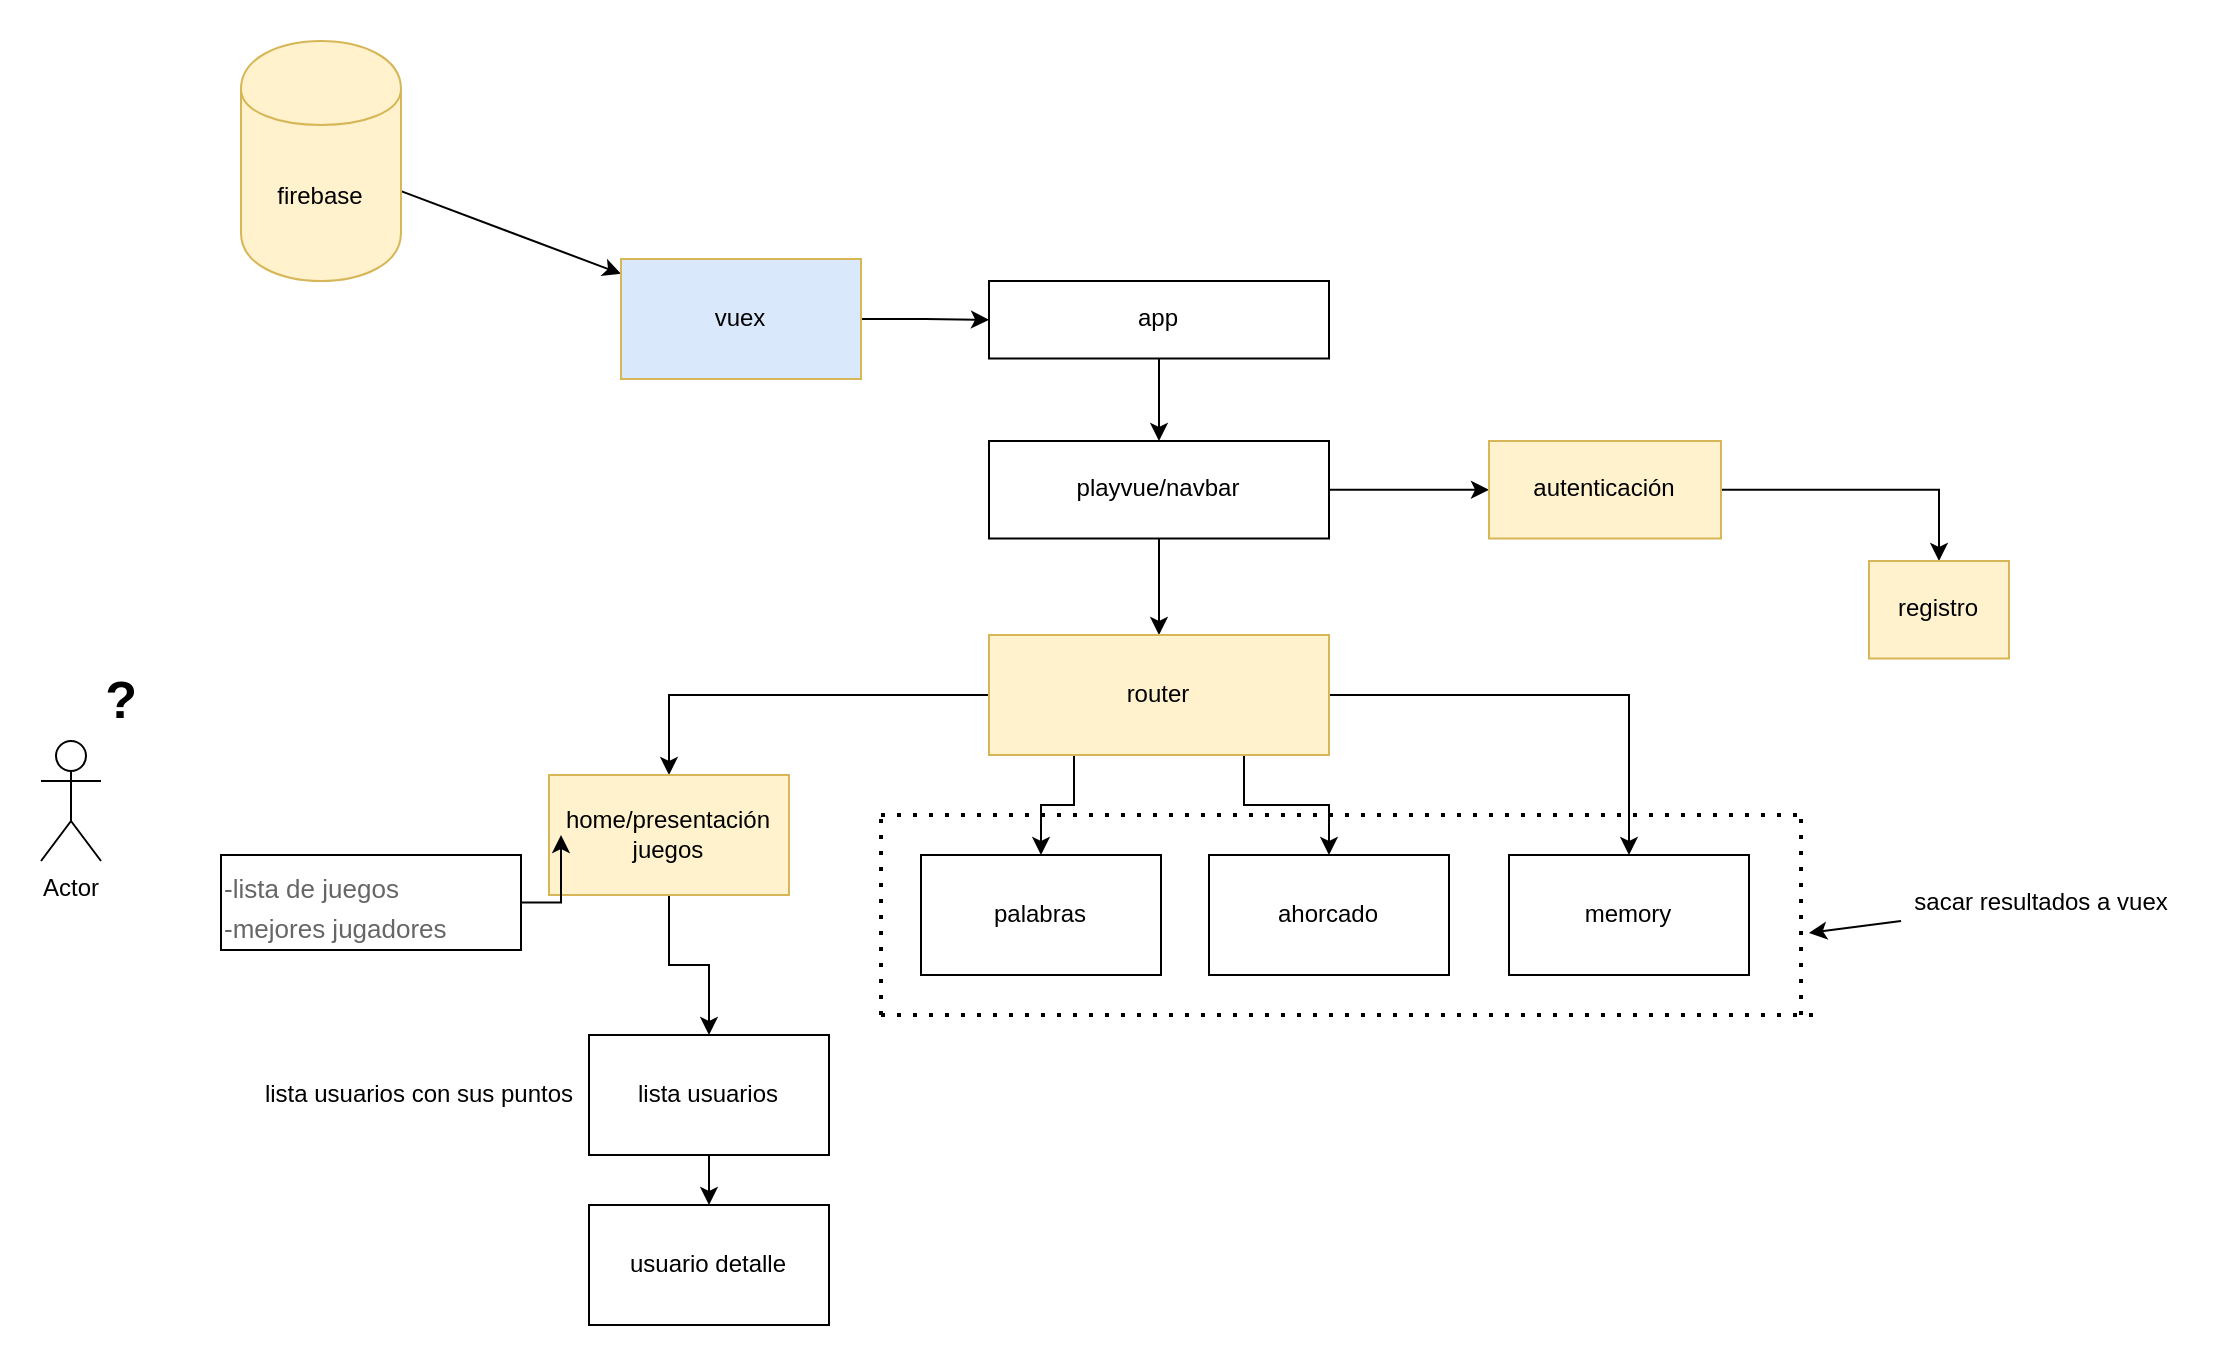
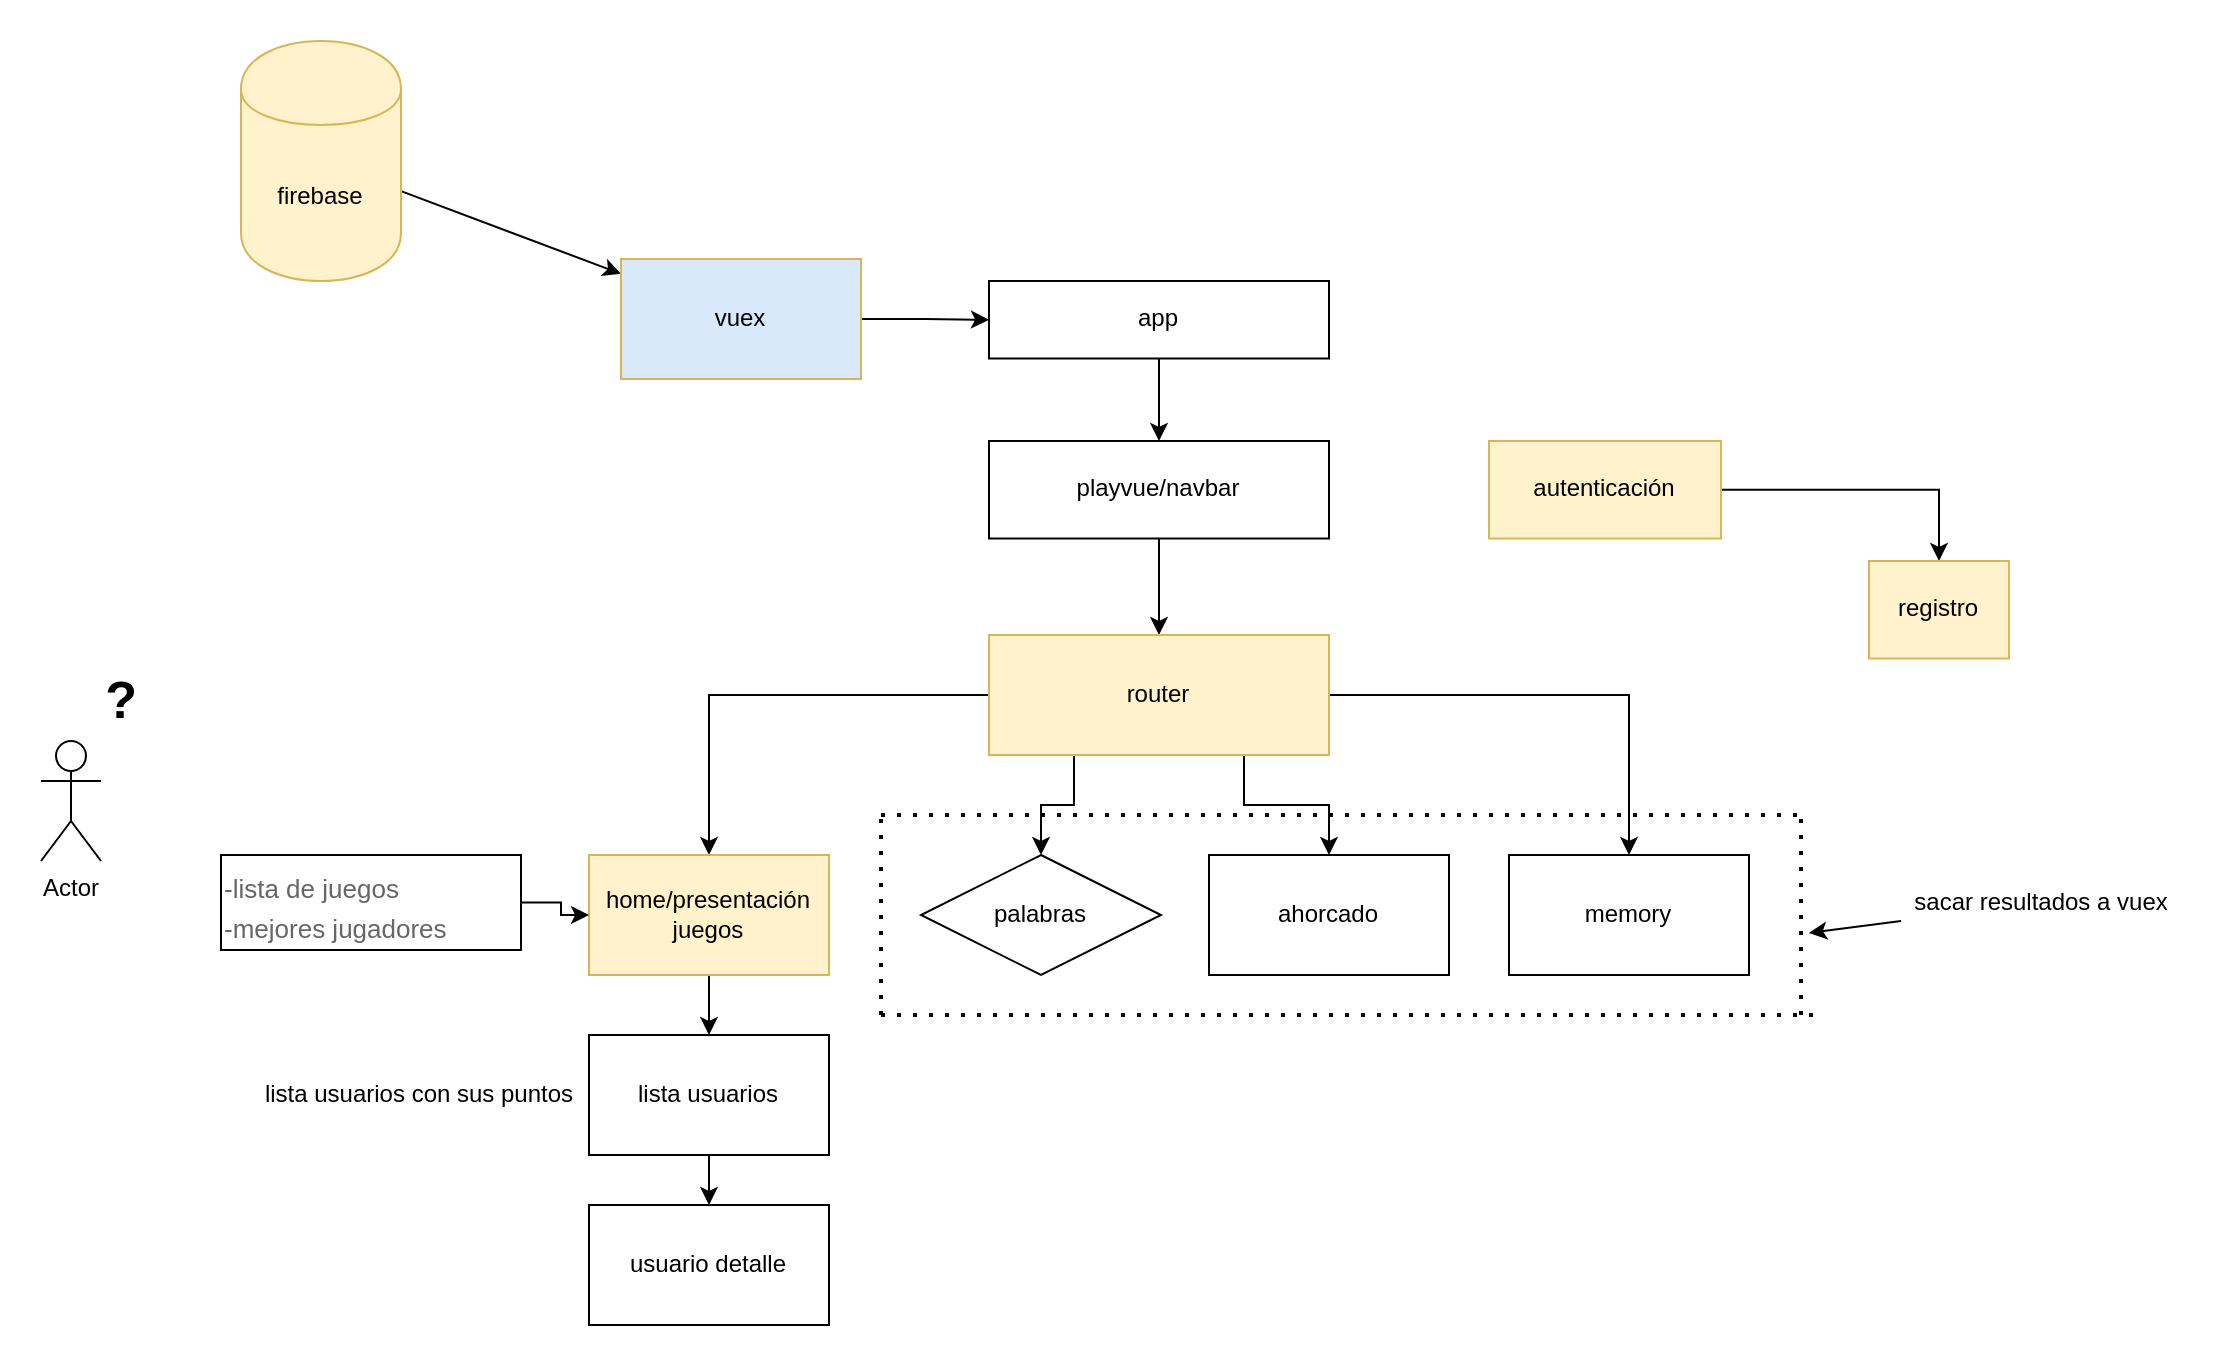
edge "playvue/navbar" -> "autenticación": removed
node "home/presentación juegos": moved (669, 835) -> (709, 915)
node "palabras": shape rectangle -> diamond
